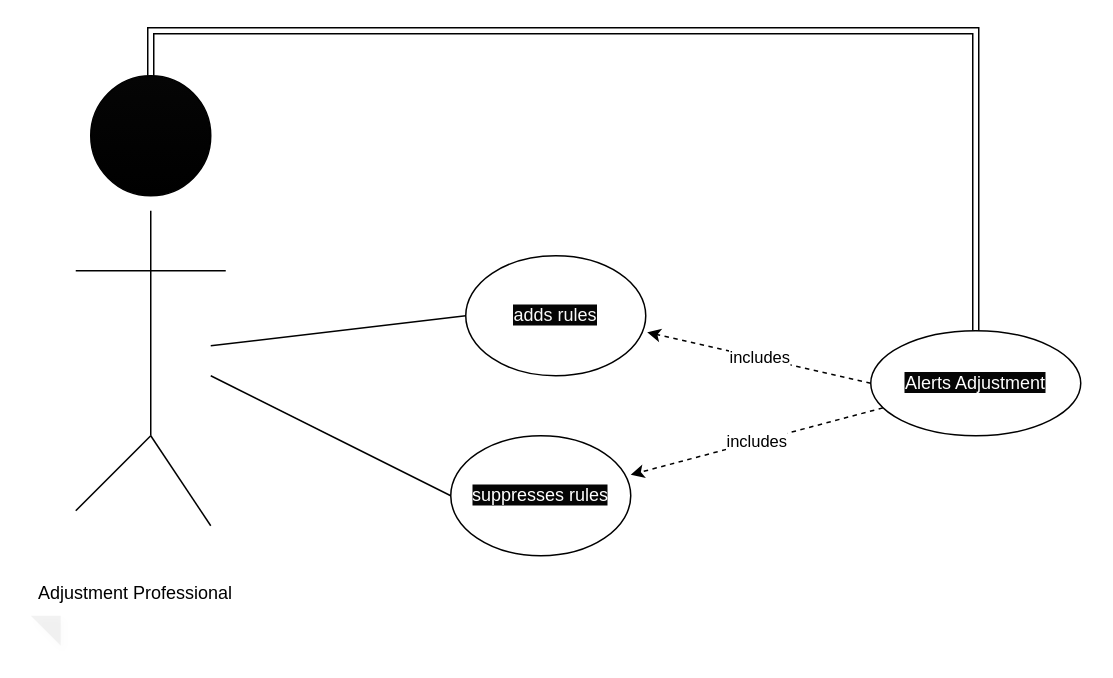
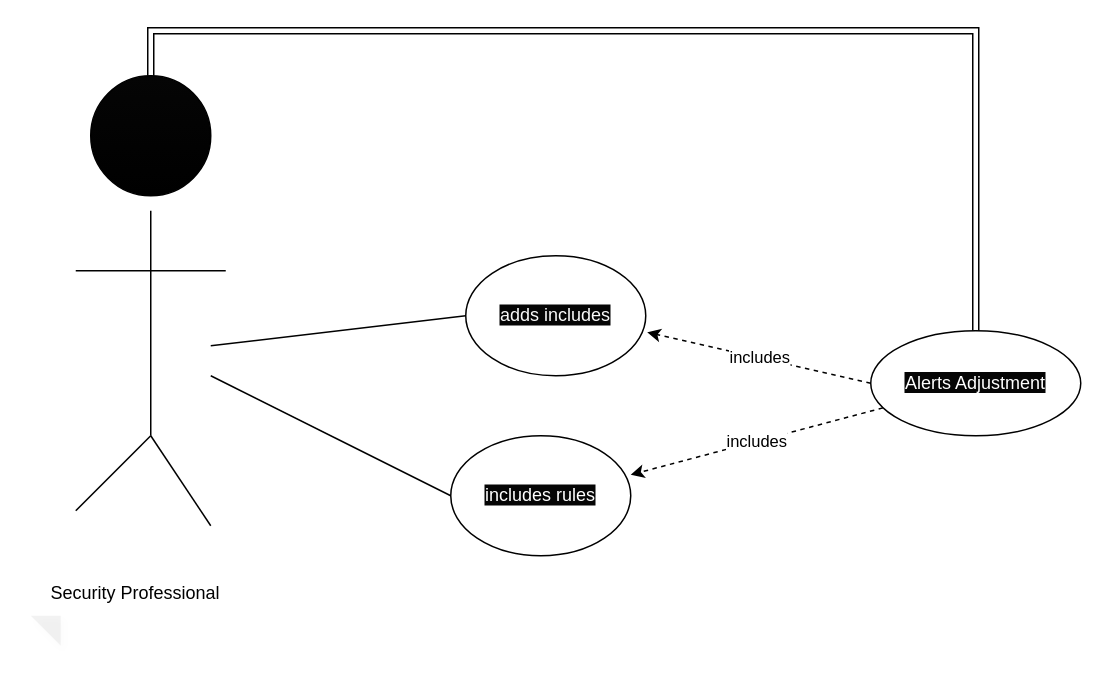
node "adds rules": label "adds rules" -> "adds includes"
node "suppresses rules": label "suppresses rules" -> "includes rules"
node "Adjustment Professional": label "Adjustment Professional" -> "Security Professional"
